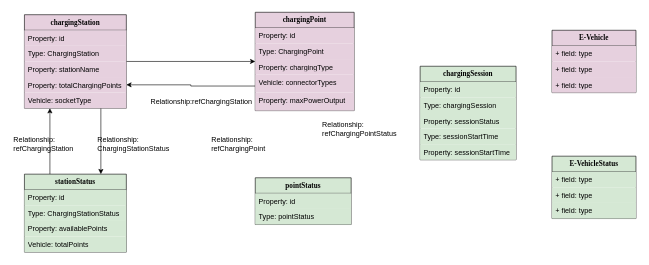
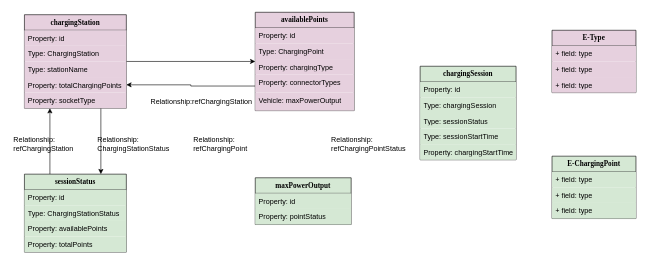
node "chargingPoint": label "chargingPoint" -> "availablePoints"
node "E-Vehicle": label "E-Vehicle" -> "E-Type"
node "Property: stationName": label "Property: stationName" -> "Type: stationName"
node "Vehicle: connectorTypes": label "Vehicle: connectorTypes" -> "Property: connectorTypes"
node "Vehicle: socketType": label "Vehicle: socketType" -> "Property: socketType"
node "Property: maxPowerOutput": label "Property: maxPowerOutput" -> "Vehicle: maxPowerOutput"
node "Property: sessionStatus": label "Property: sessionStatus" -> "Type: sessionStatus"
node "Relationship: refChargingPointStatus": moved (366, 129) -> (375, 144)
node "Relationship: refChargingPoint": moved (243, 144) -> (225, 144)
node "Property: sessionStartTime": label "Property: sessionStartTime" -> "Property: chargingStartTime"
node "E-VehicleStatus": label "E-VehicleStatus" -> "E-ChargingPoint"
node "stationStatus": label "stationStatus" -> "sessionStatus"
node "pointStatus": label "pointStatus" -> "maxPowerOutput"
node "Type: pointStatus": label "Type: pointStatus" -> "Property: pointStatus"
node "Vehicle: totalPoints": label "Vehicle: totalPoints" -> "Property: totalPoints"
